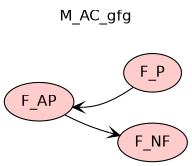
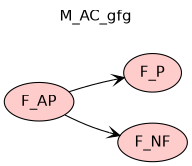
edge "F_P" -> "F_AP": reversed
